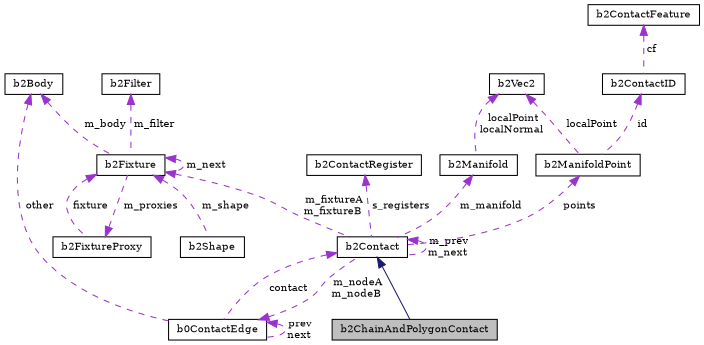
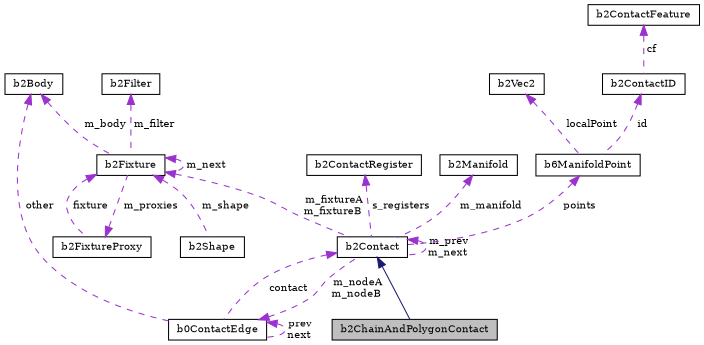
edge "b2Manifold" -> "b2Vec2": removed, label "localPoint localNormal"
node "b2ManifoldPoint": label "b2ManifoldPoint" -> "b6ManifoldPoint"
